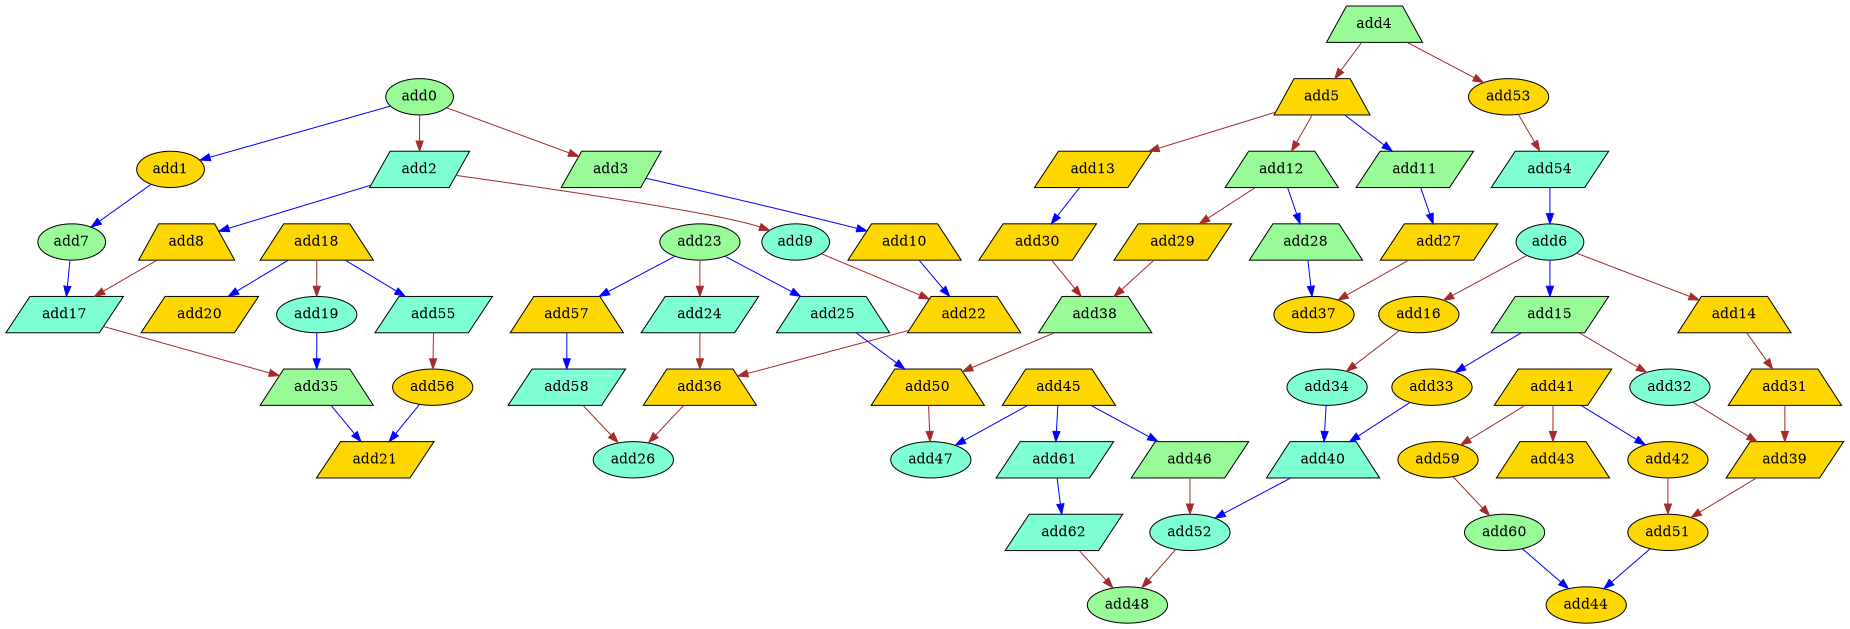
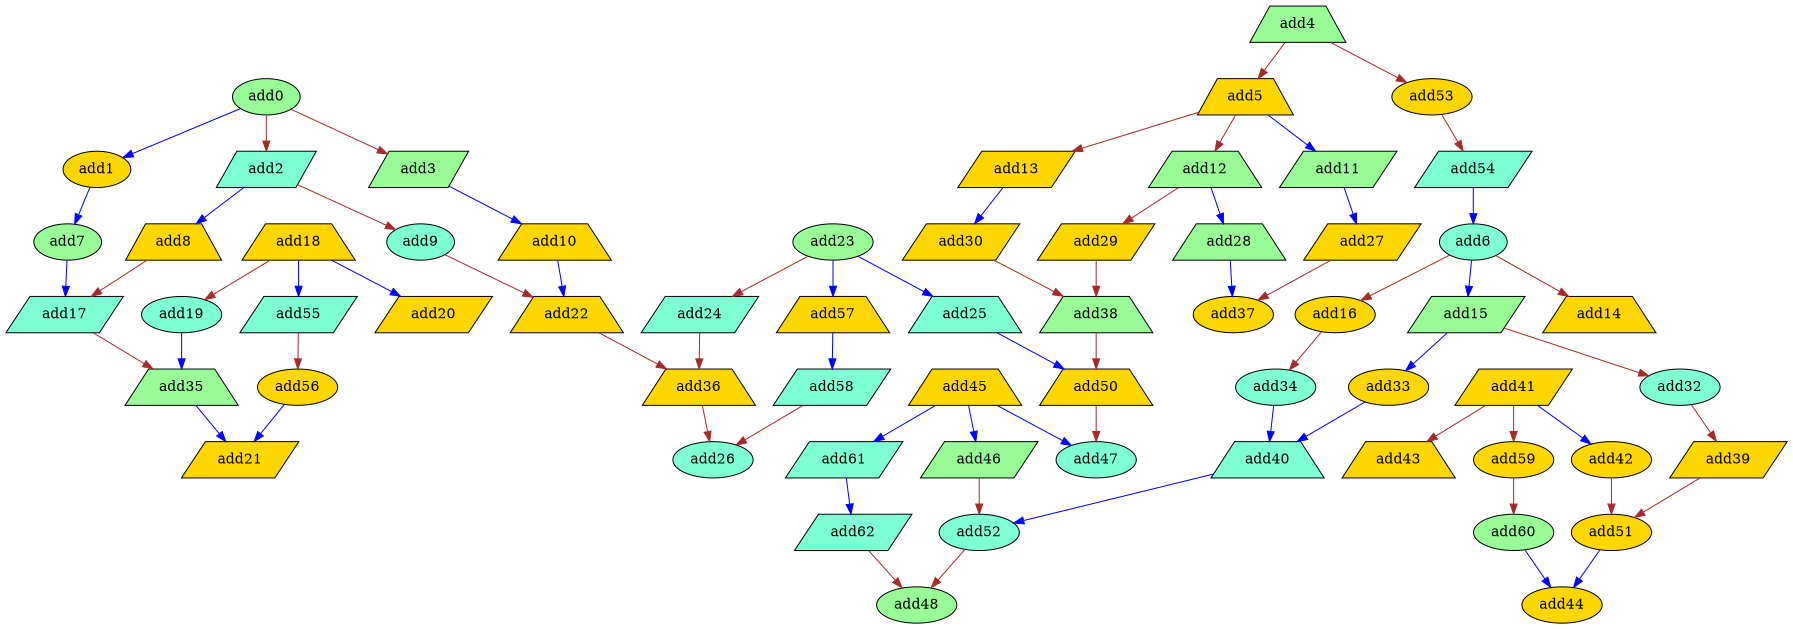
node "add31": removed
